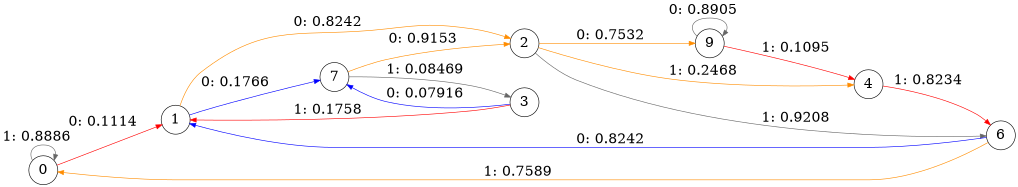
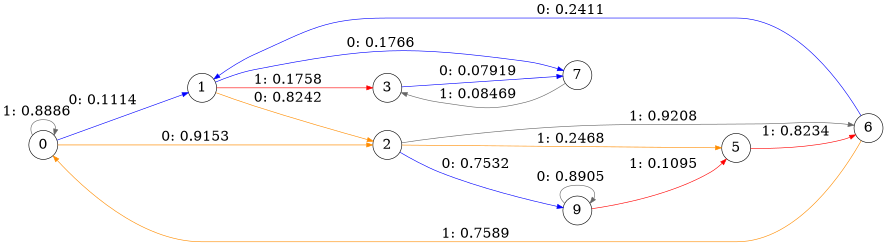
edge "2" -> "9": color darkorange -> blue
edge "7" -> "2": now "0" -> "2"
node "4": label "4" -> "5"
edge "3" -> "7": label "0: 0.07916  " -> "0: 0.07919  "
edge "3" -> "1": reversed
edge "6" -> "1": label "0: 0.8242   " -> "0: 0.2411   "
edge "0" -> "1": color red -> blue
